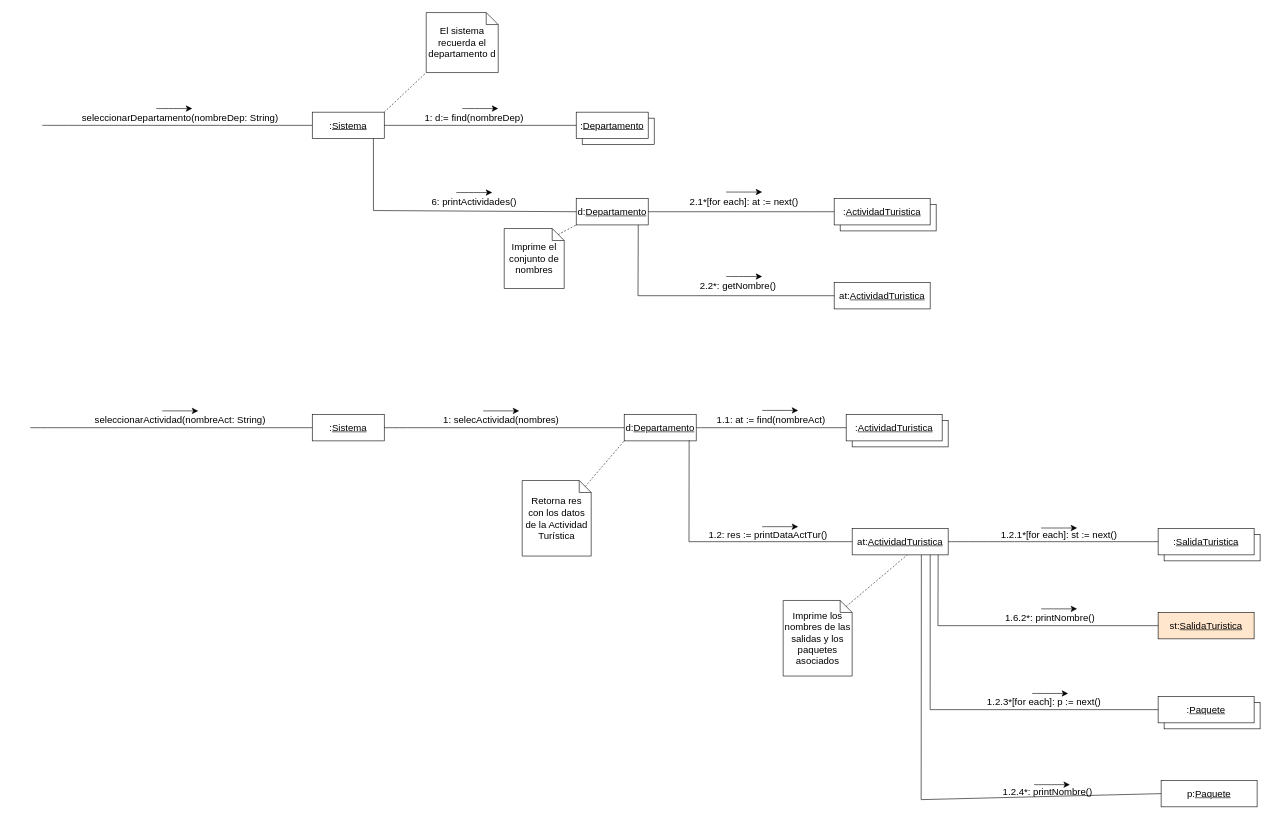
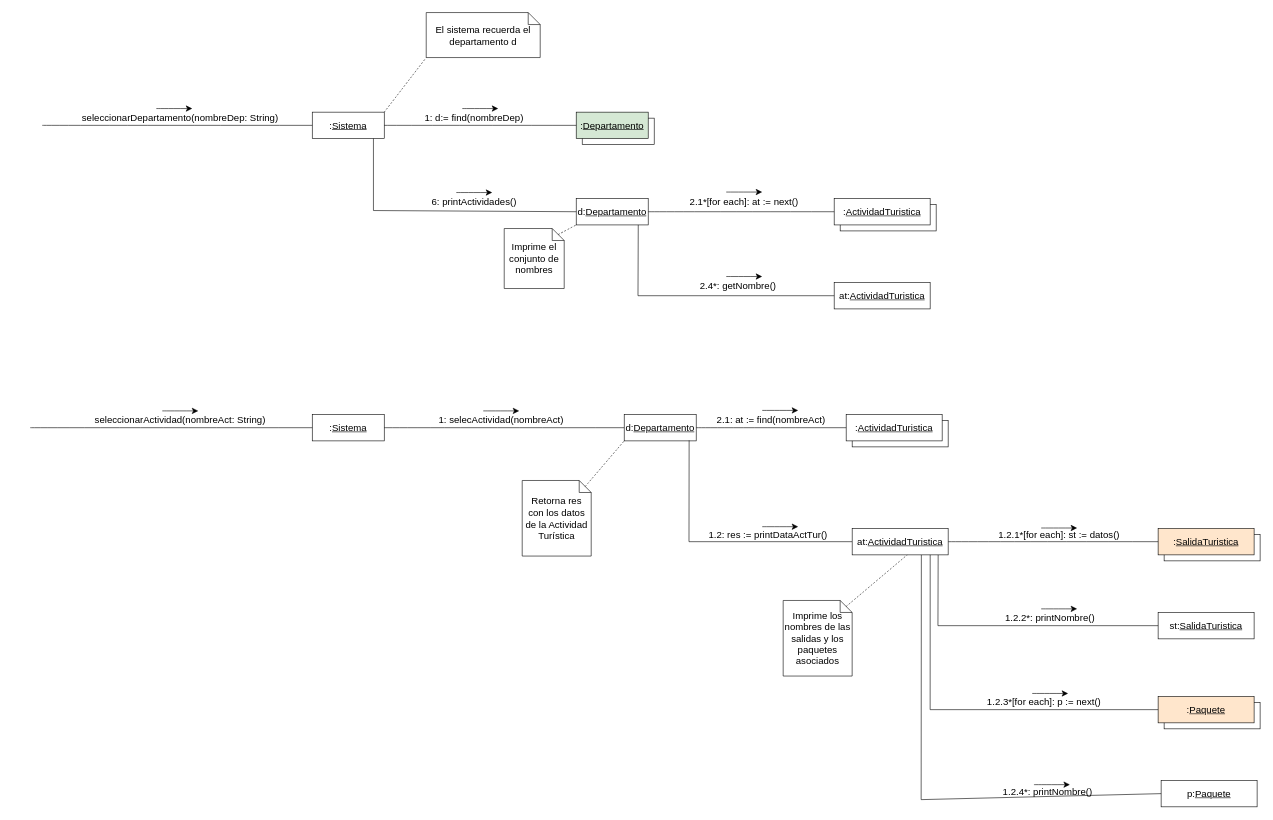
node "El sistema recuerda el departamento d": size 72x60 -> 114x45
node ":Departamento": fillcolor #ffffff -> #d5e8d4
node "2.2*: getNombre()": label "2.2*: getNombre()" -> "2.4*: getNombre()"
node "1: selecActividad(nombres)": label "1: selecActividad(nombres)" -> "1: selecActividad(nombreAct)"
node "1.1: at := find(nombreAct)": label "1.1: at := find(nombreAct)" -> "2.1: at := find(nombreAct)"
node "1.2.1*[for each]: st := next()": label "1.2.1*[for each]: st := next()" -> "1.2.1*[for each]: st := datos()"
node ":SalidaTuristica": fillcolor #ffffff -> #ffe6cc
node "1.6.2*: printNombre()": label "1.6.2*: printNombre()" -> "1.2.2*: printNombre()"
node "st:SalidaTuristica": fillcolor #ffe6cc -> #ffffff
node ":Paquete": fillcolor #ffffff -> #ffe6cc
